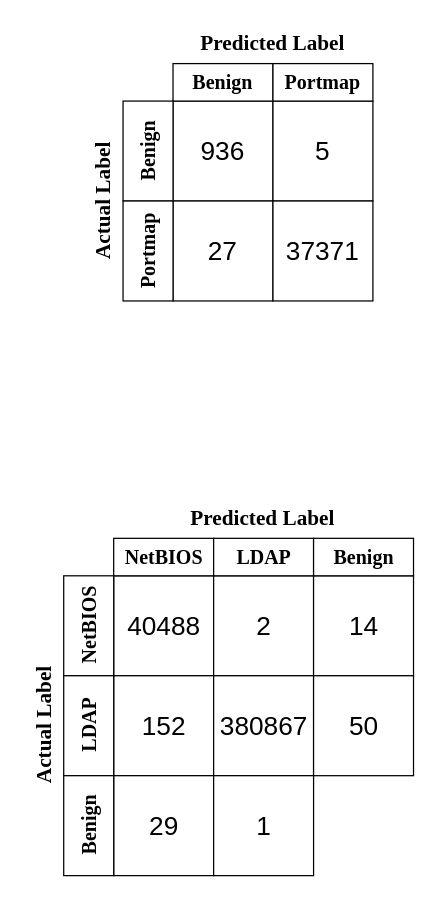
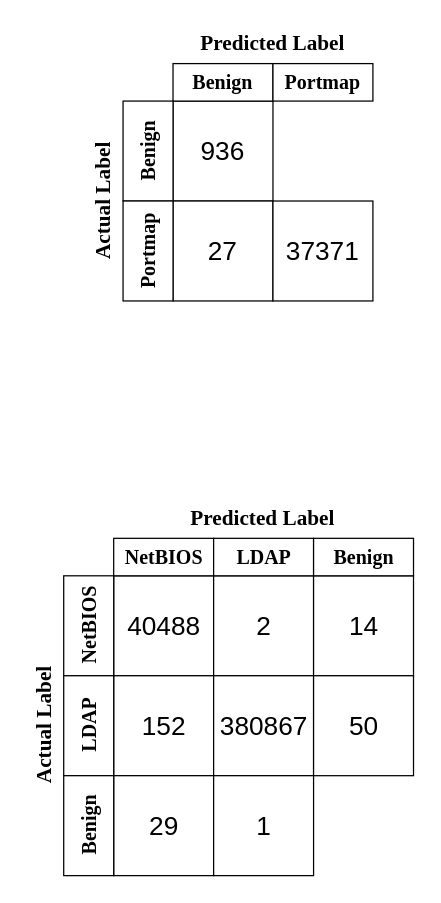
node "5": removed
